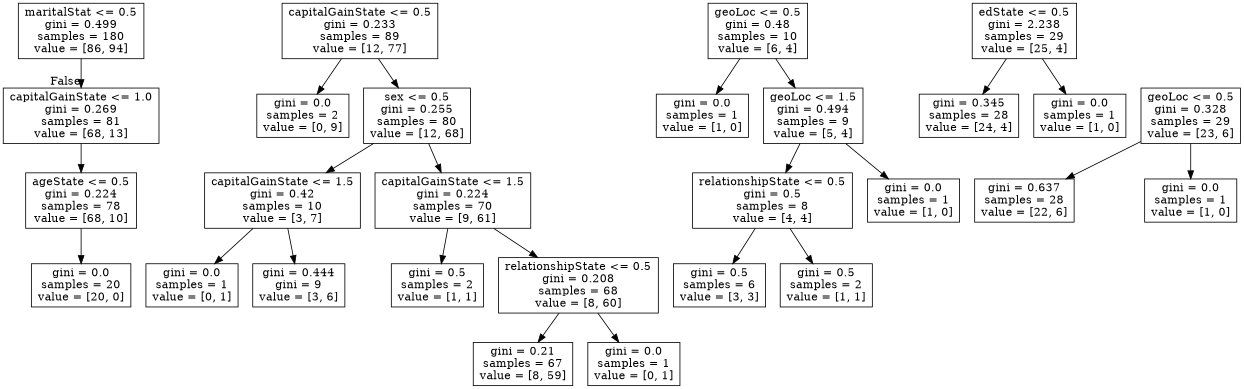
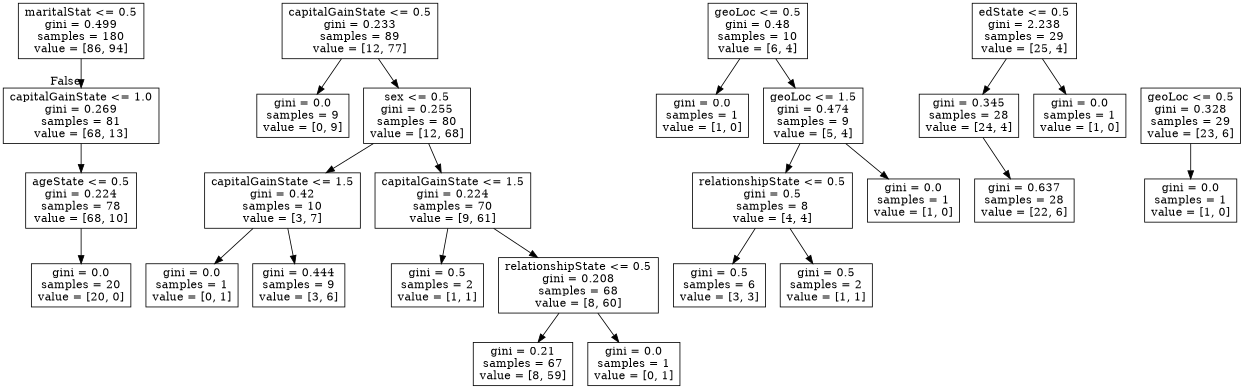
node "gini = 0.0 samples = 2 value = [0, 9]": label "gini = 0.0 samples = 2 value = [0, 9]" -> "gini = 0.0 samples = 9 value = [0, 9]"
node "geoLoc <= 1.5 gini = 0.494 samples = 9 value = [5, 4]": label "geoLoc <= 1.5 gini = 0.494 samples = 9 value = [5, 4]" -> "geoLoc <= 1.5 gini = 0.474 samples = 9 value = [5, 4]"
edge "geoLoc <= 0.5 gini = 0.328 samples = 29 value = [23, 6]" -> "gini = 0.637 samples = 28 value = [22, 6]": now "gini = 0.345 samples = 28 value = [24, 4]" -> "gini = 0.637 samples = 28 value = [22, 6]"
node "gini = 0.444 gini = 9 value = [3, 6]": label "gini = 0.444 gini = 9 value = [3, 6]" -> "gini = 0.444 samples = 9 value = [3, 6]"
